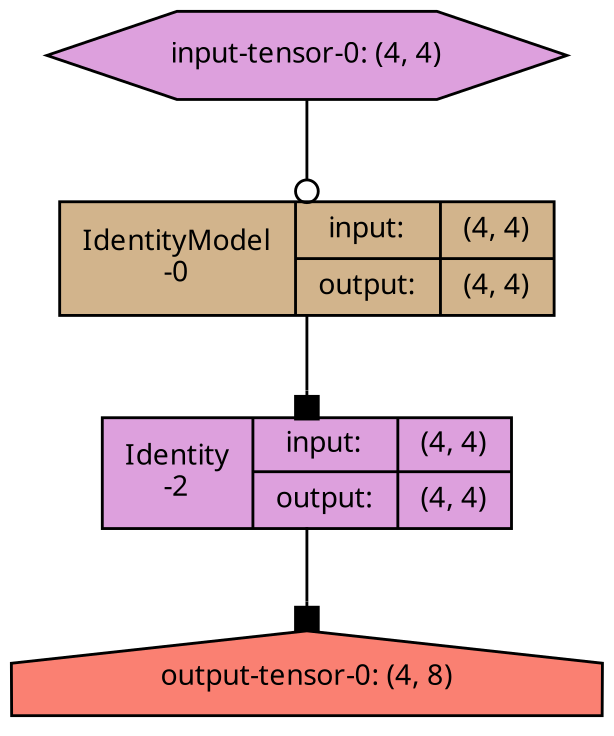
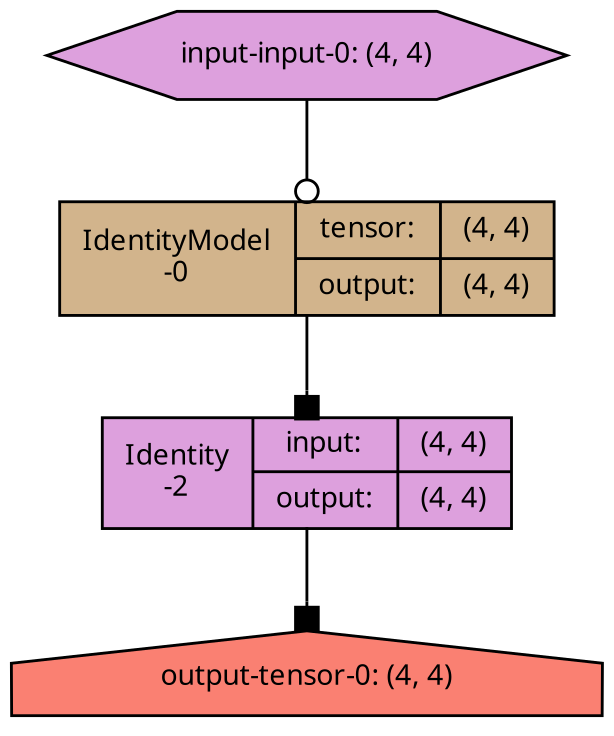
node "input-tensor-0: (4, 4)": label "input-tensor-0: (4, 4)" -> "input-input-0: (4, 4)"
node "IdentityModel": text "input:" -> "tensor:"
node "output-tensor-0: (4, 8)": label "output-tensor-0: (4, 8)" -> "output-tensor-0: (4, 4)"
